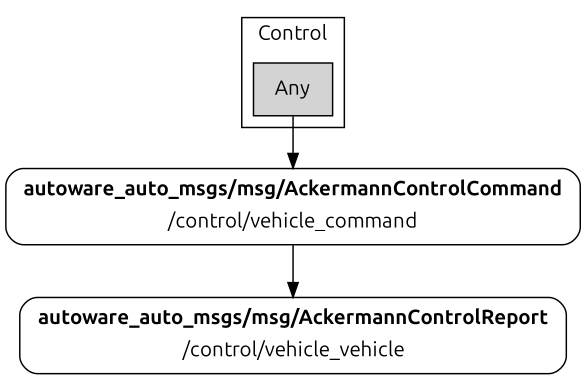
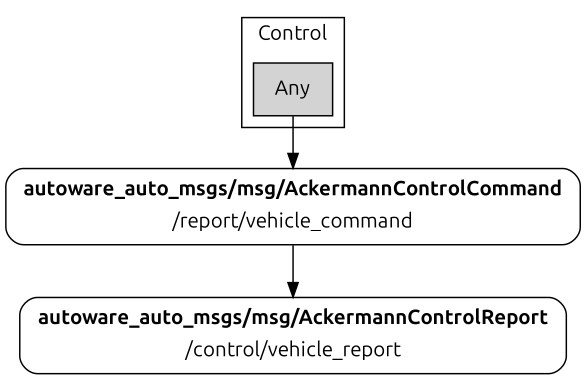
node "autoware_auto_msgs/msg/AckermannControlCommand": text "/control/vehicle_command" -> "/report/vehicle_command"
node "autoware_auto_msgs/msg/AckermannControlReport": text "/control/vehicle_vehicle" -> "/control/vehicle_report"
